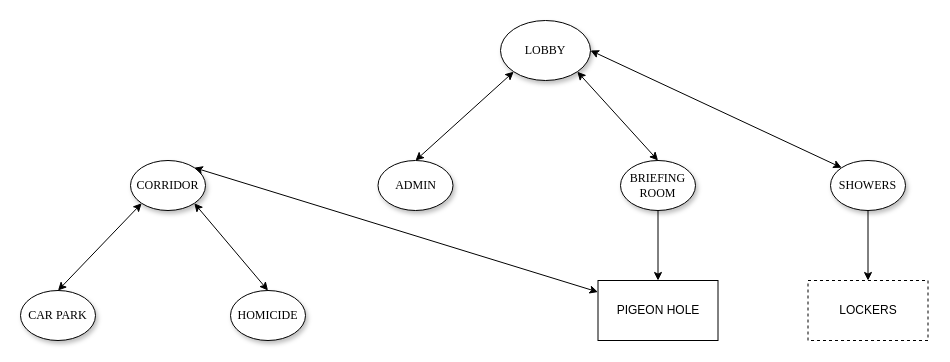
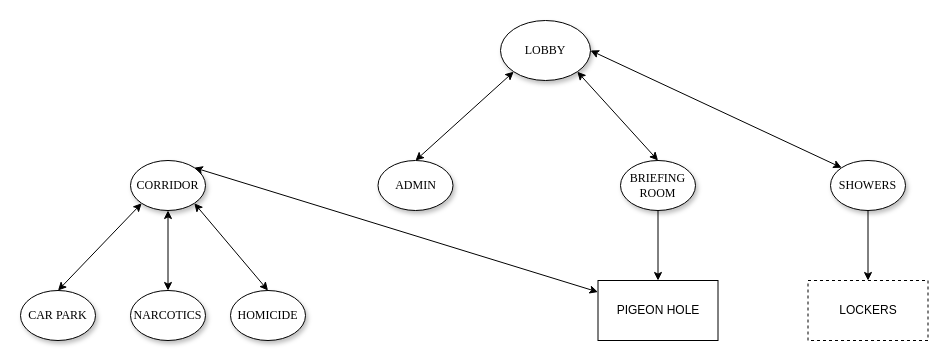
edge "CORRIDOR" -- "NARCOTICS": added
node "NARCOTICS": added
